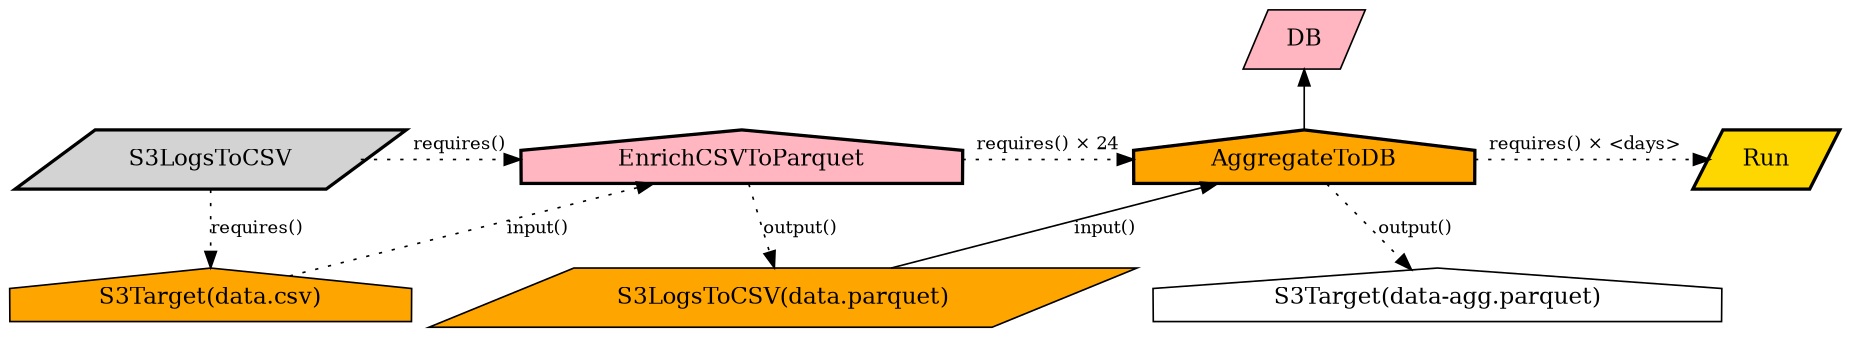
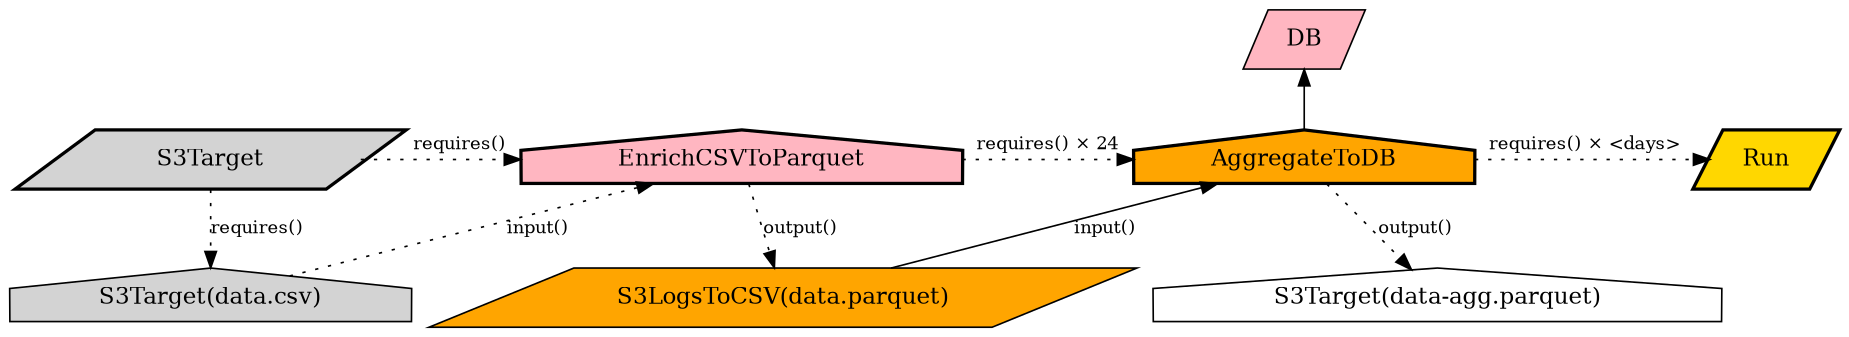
node "S3LogsToCSV": label "S3LogsToCSV" -> "S3Target"
node "S3Target(data.csv)": fillcolor orange -> lightgrey
